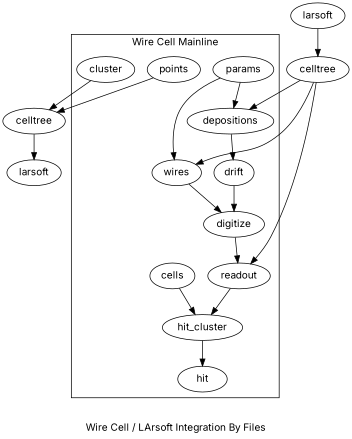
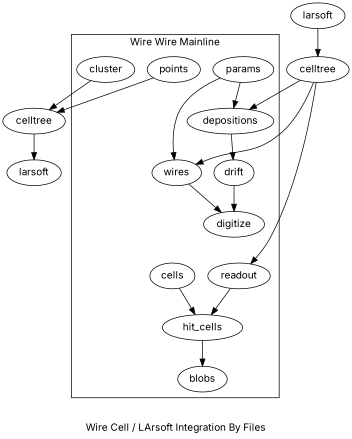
cluster "Wire Cell Mainline": label "Wire Cell Mainline" -> "Wire Wire Mainline"
edge "digitize" -> "readout": removed
node "hit_cluster": label "hit_cluster" -> "hit_cells"
node "hit": label "hit" -> "blobs"
